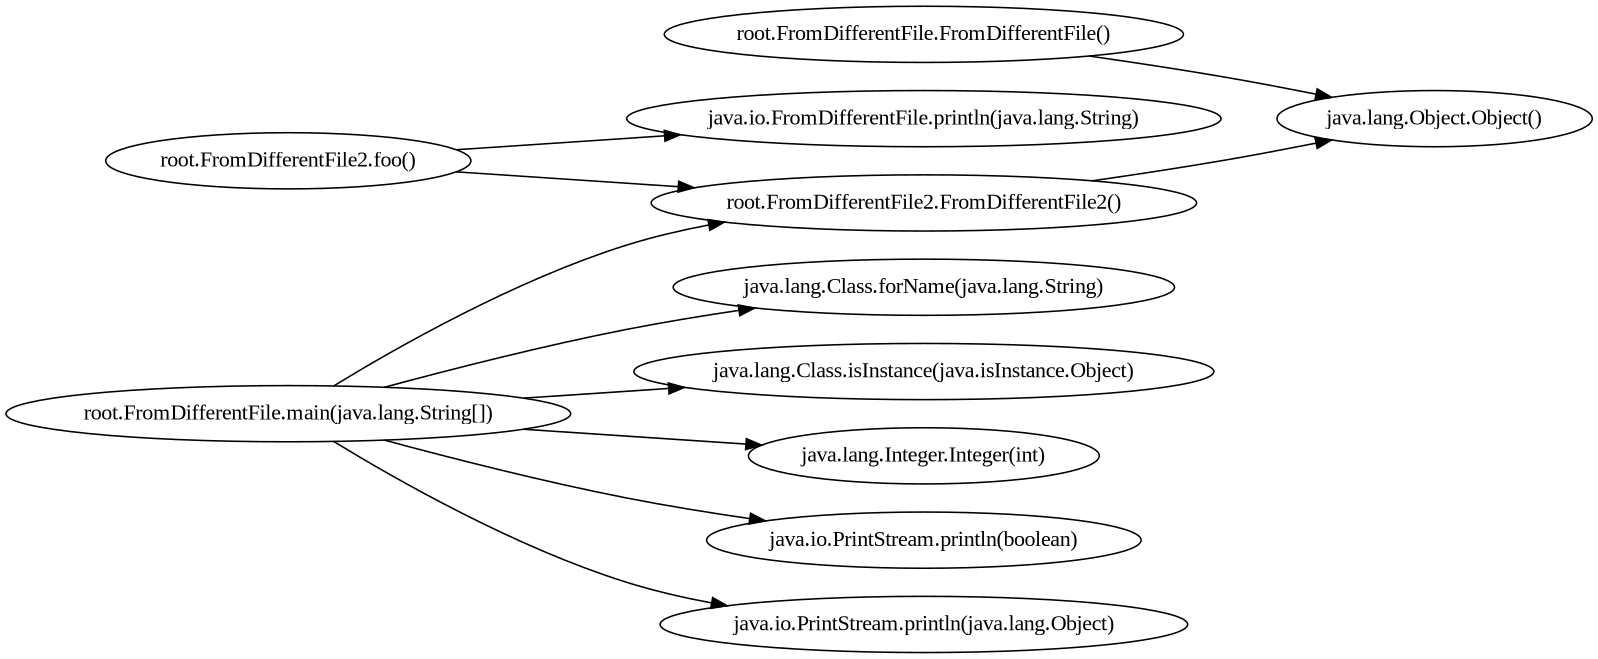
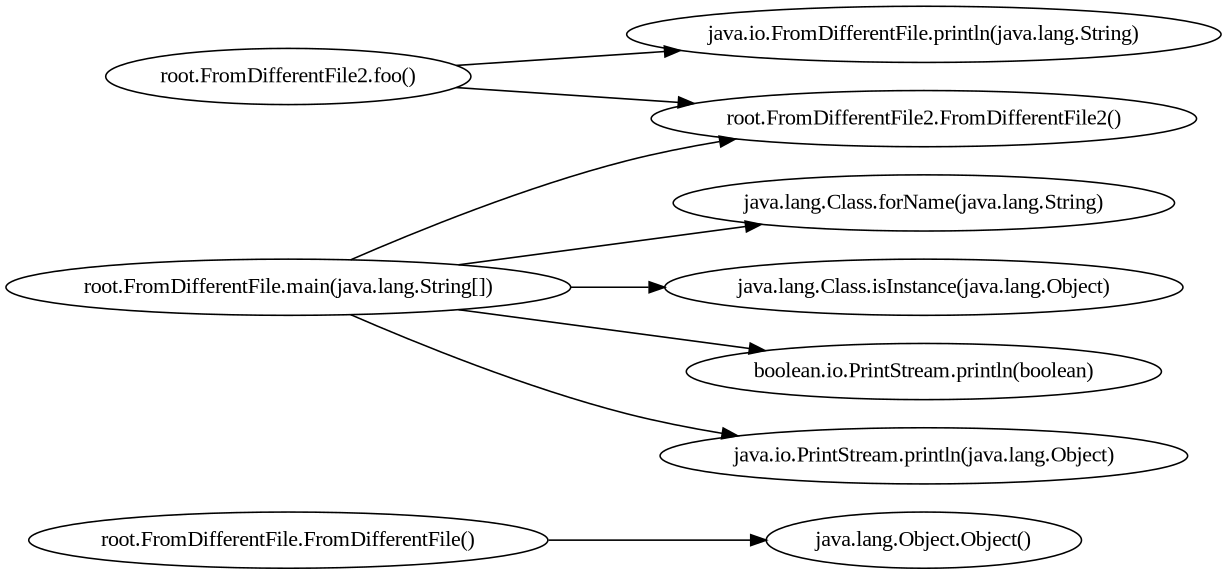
edge "root.FromDifferentFile2.FromDifferentFile2()" -> "java.lang.Object.Object()": removed
node "java.lang.Class.isInstance(java.isInstance.Object)": label "java.lang.Class.isInstance(java.isInstance.Object)" -> "java.lang.Class.isInstance(java.lang.Object)"
node "java.lang.Integer.Integer(int)": removed
node "java.io.PrintStream.println(boolean)": label "java.io.PrintStream.println(boolean)" -> "boolean.io.PrintStream.println(boolean)"
